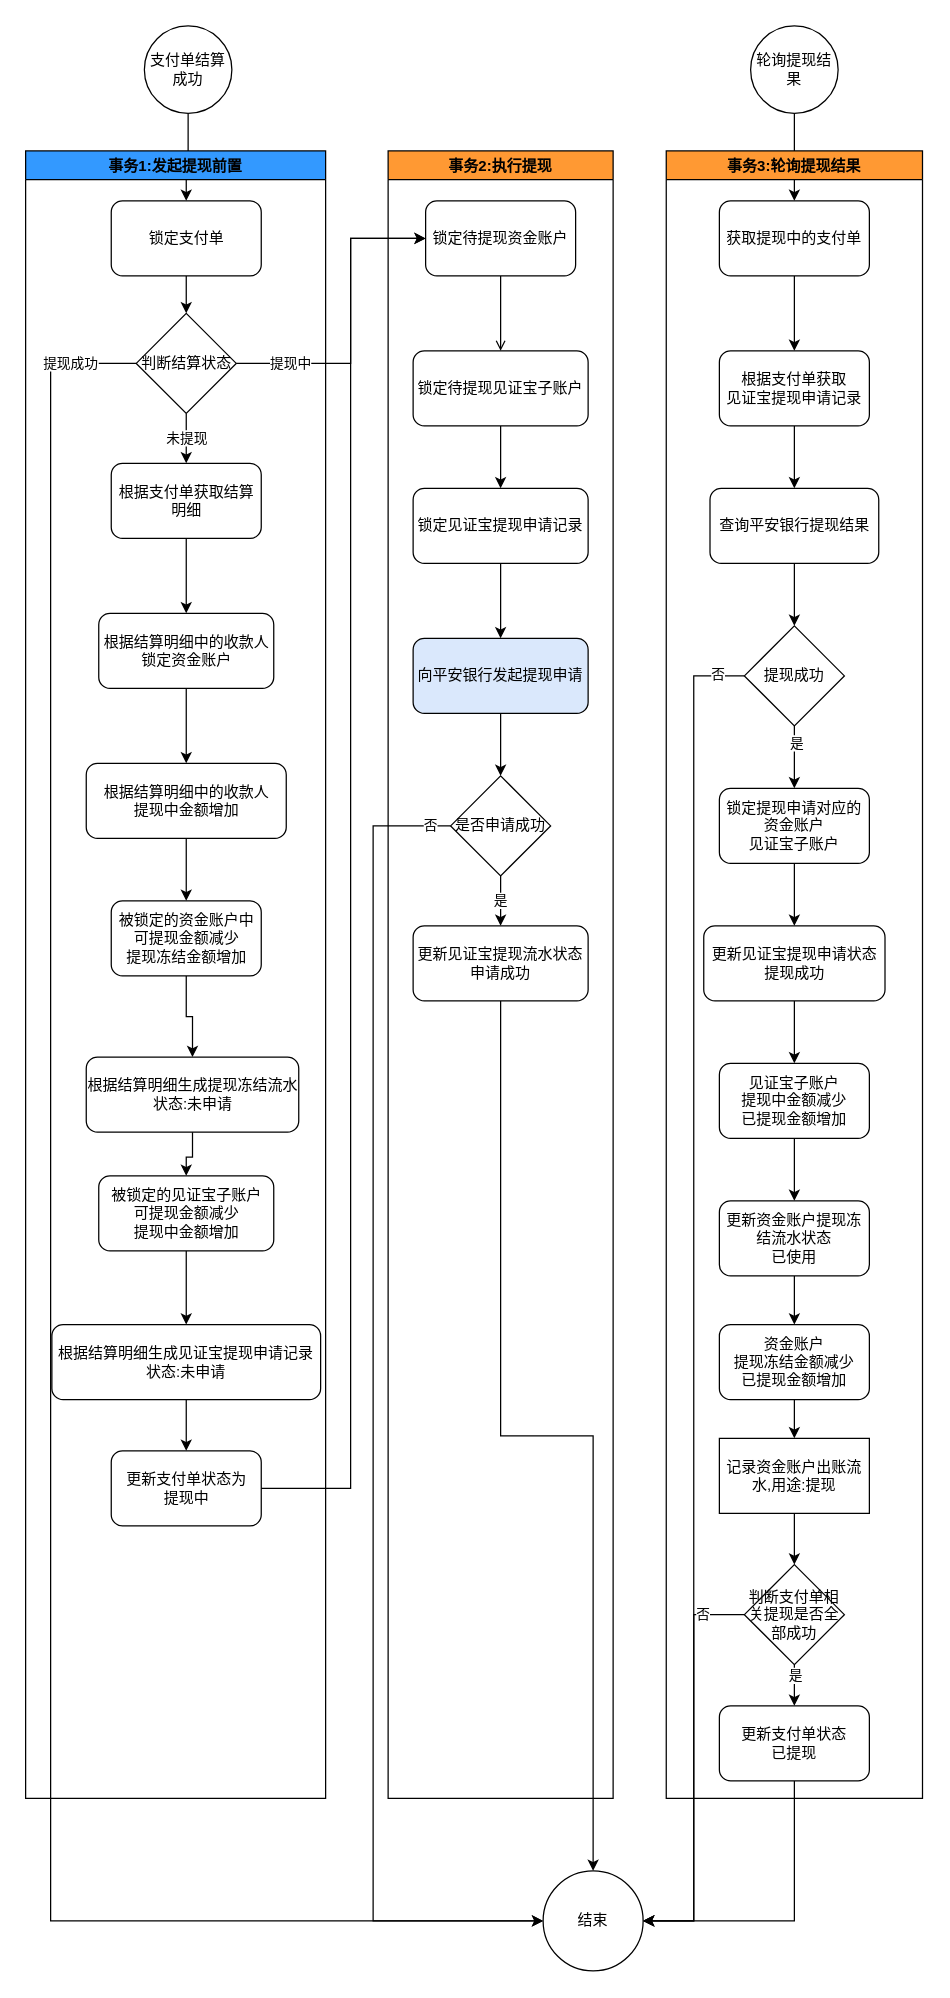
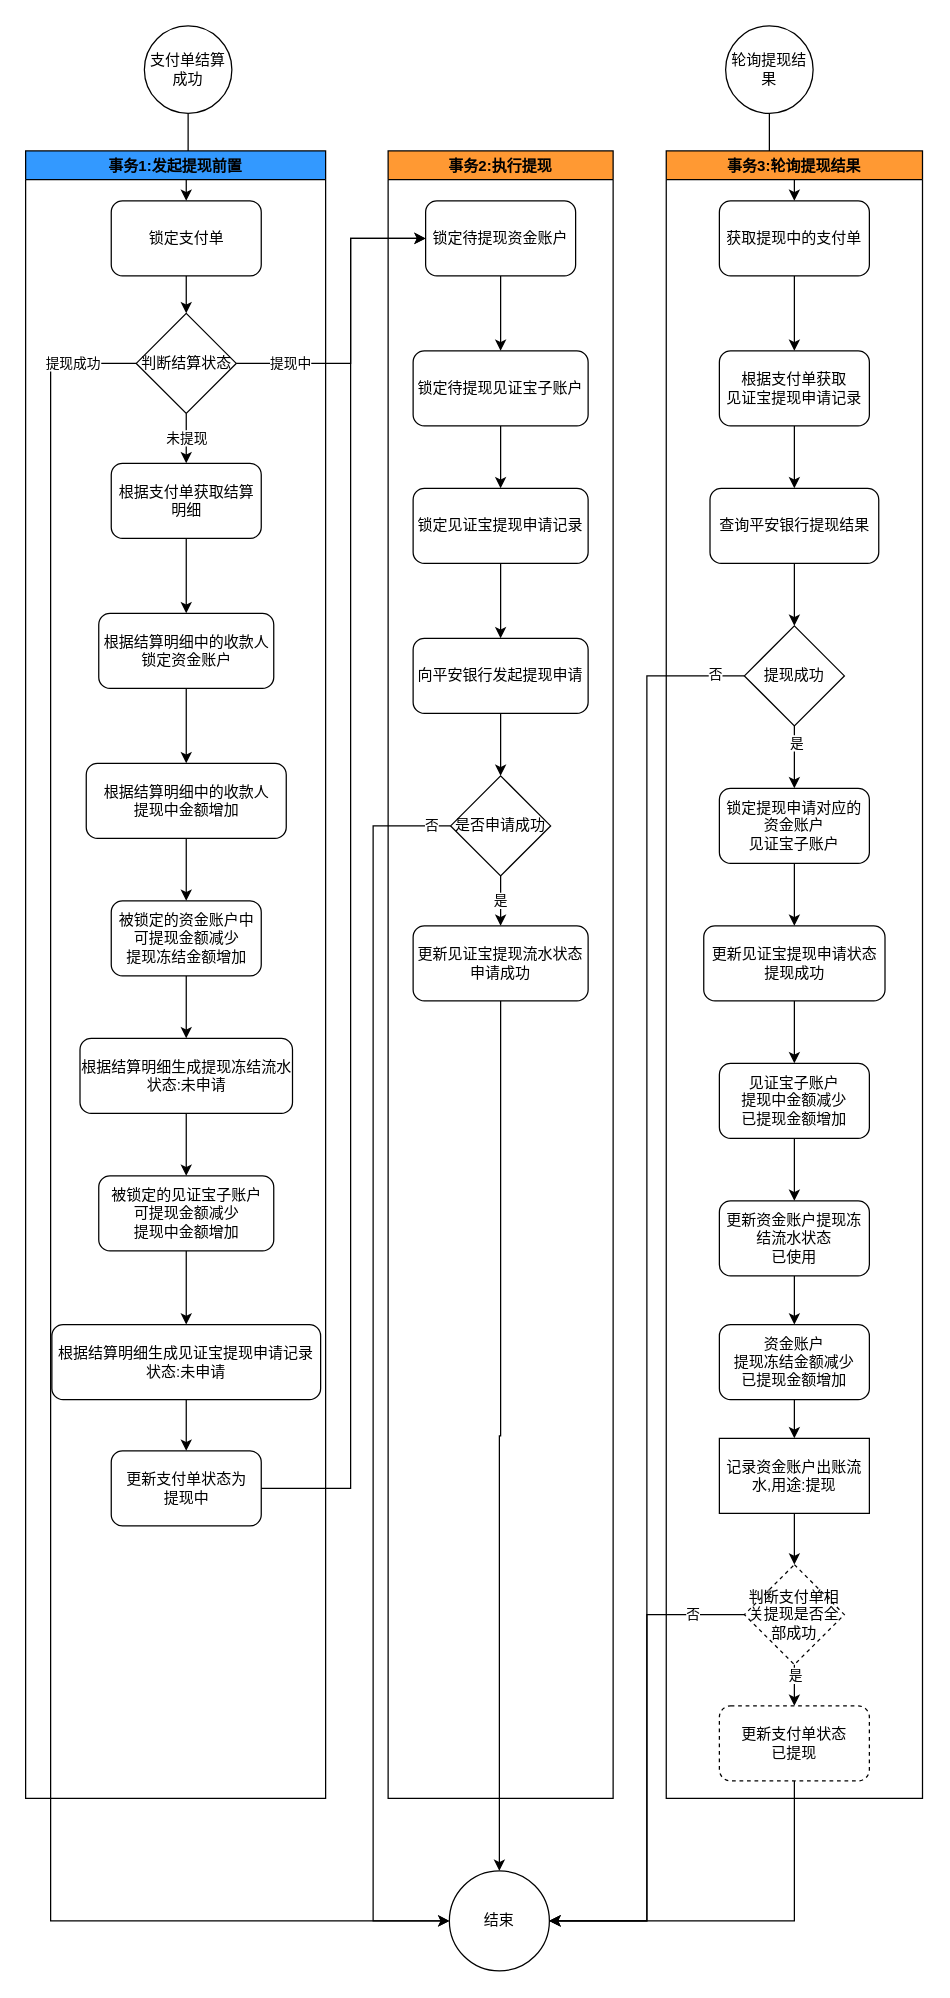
node "轮询提现结果": moved (794, 69) -> (769, 69)
edge "锁定待提现资金账户" -> "锁定待提现见证宝子账户": arrowhead open -> classic
node "向平安银行发起提现申请": fillcolor #dae8fc -> #ffffff
node "根据结算明细生成提现冻结流水 状态:未申请": moved (193, 1094) -> (186, 1076)
node "判断支付单相关提现是否全部成功": style solid -> dashed
node "更新支付单状态 已提现": style solid -> dashed
node "结束": moved (593, 1921) -> (499, 1921)
